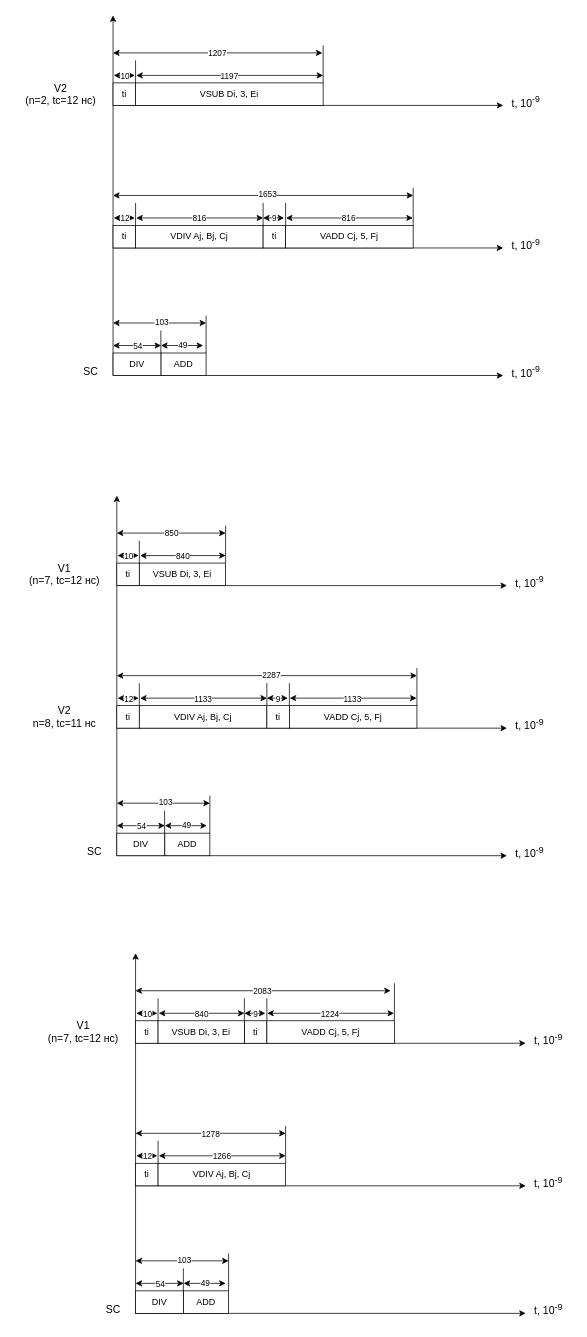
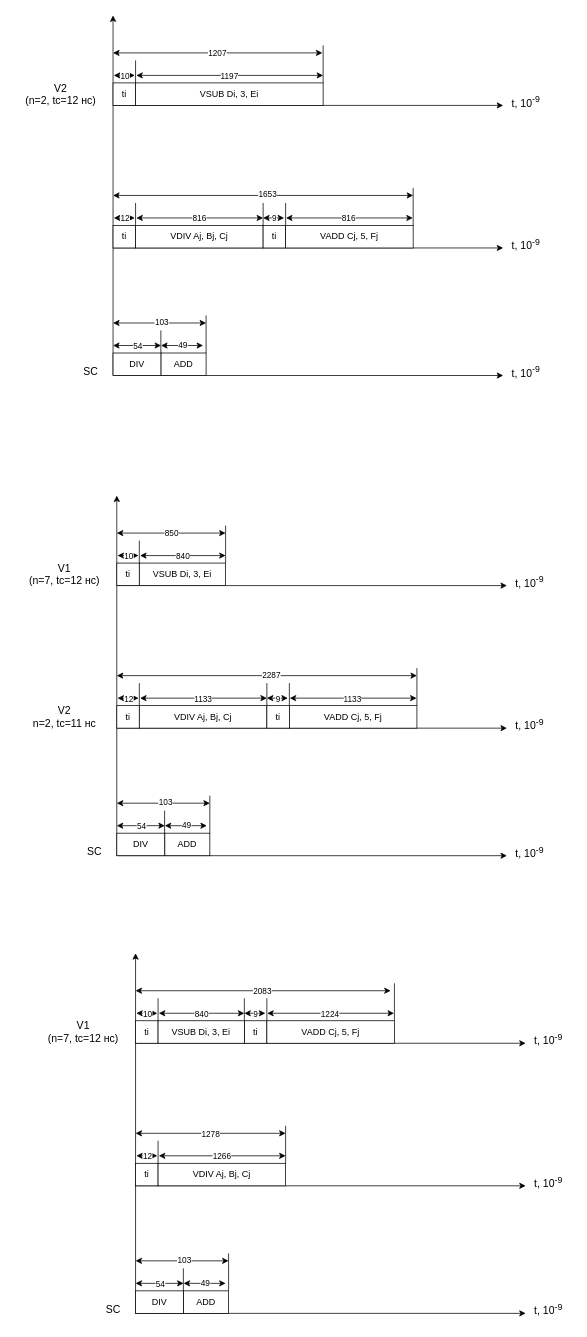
node "V2 n=8, tc=11 нс": label "V2 n=8, tc=11 нс" -> "V2 n=2, tc=11 нс"
